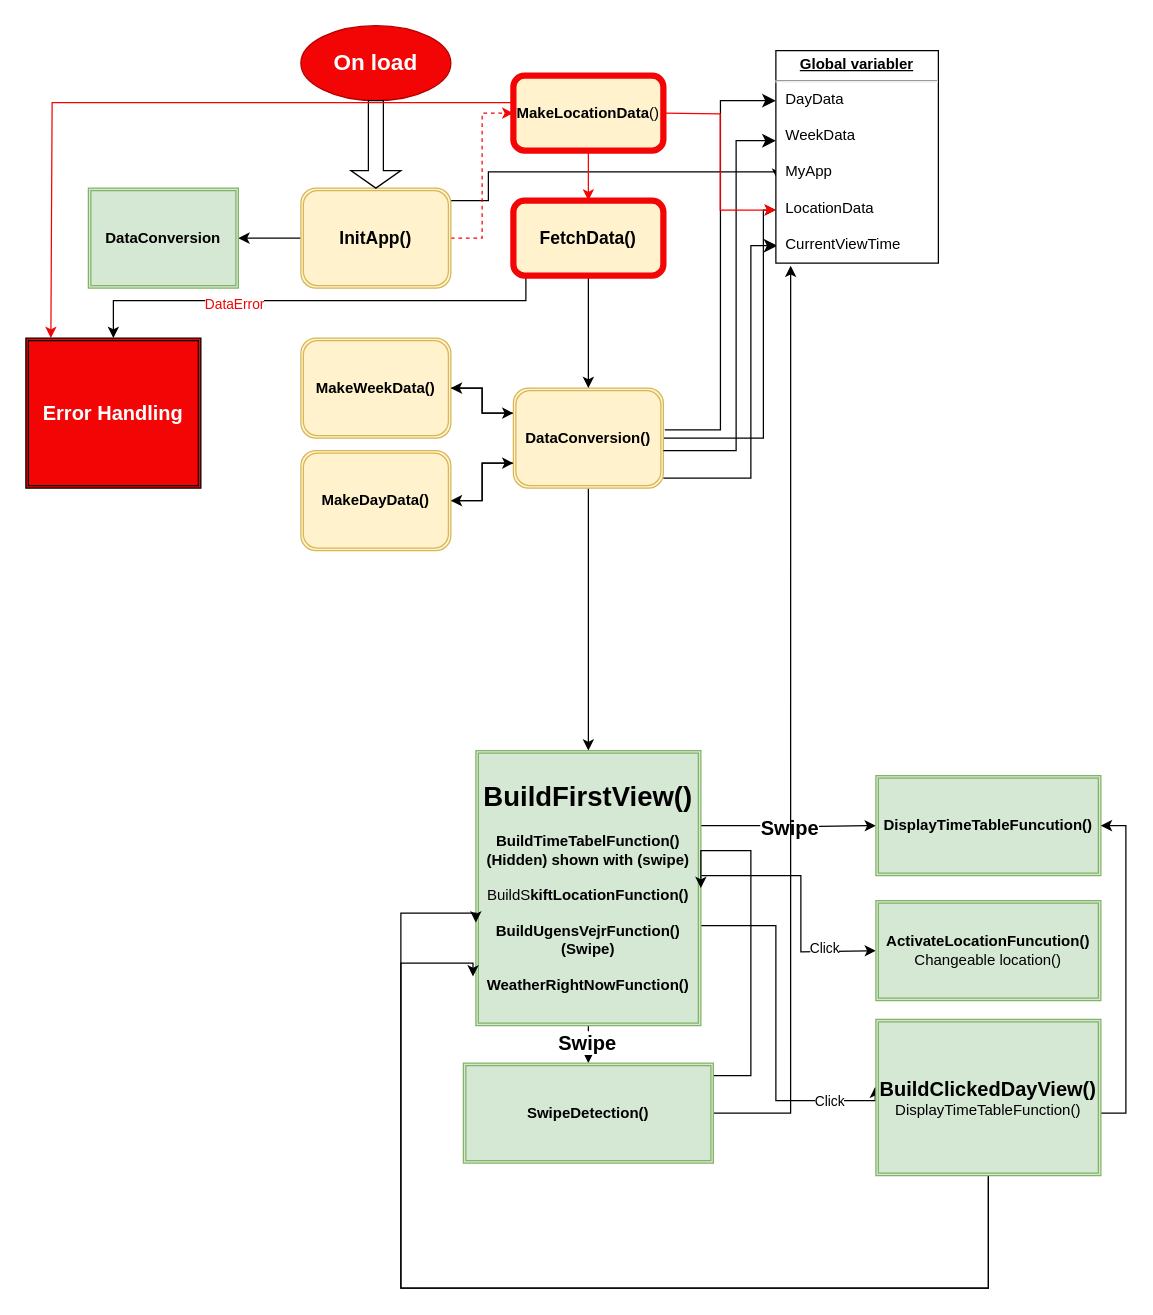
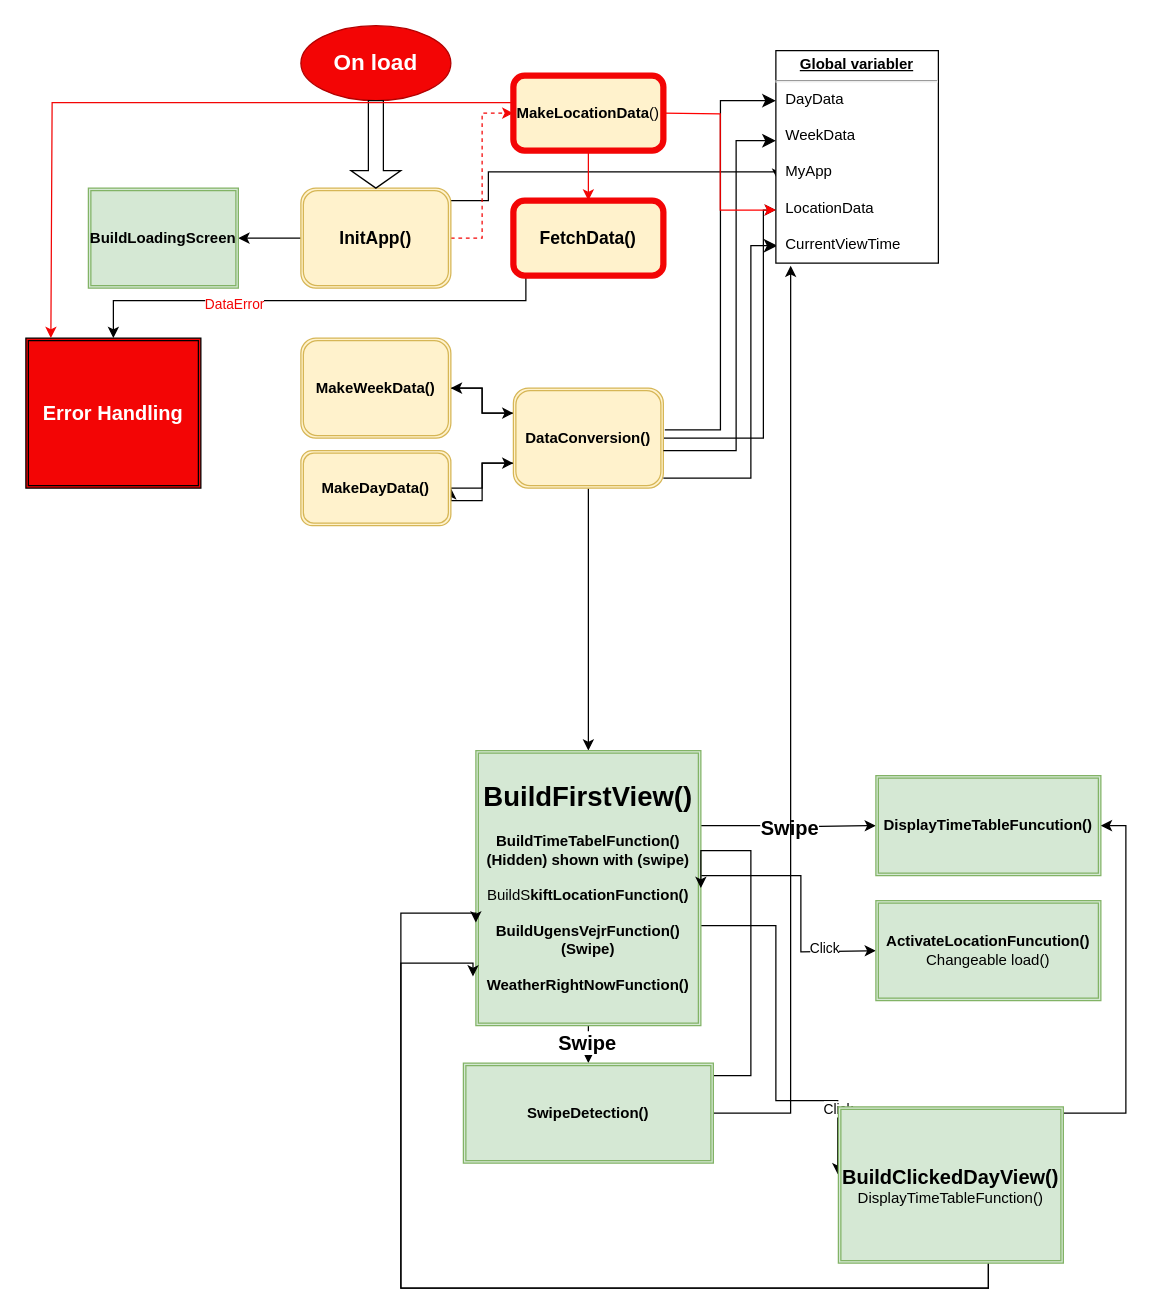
node "DataConversion": label "DataConversion" -> "BuildLoadingScreen"
edge "FetchData()" -> "DataConversion()": removed
node "MakeDayData()": size 150x100 -> 150x75
node "ActivateLocationFuncution() Changeable location()": label "ActivateLocationFuncution() Changeable location()" -> "ActivateLocationFuncution() Changeable load()"
node "BuildClickedDayView() DisplayTimeTableFunction()": moved (988, 1098) -> (951, 1185)
